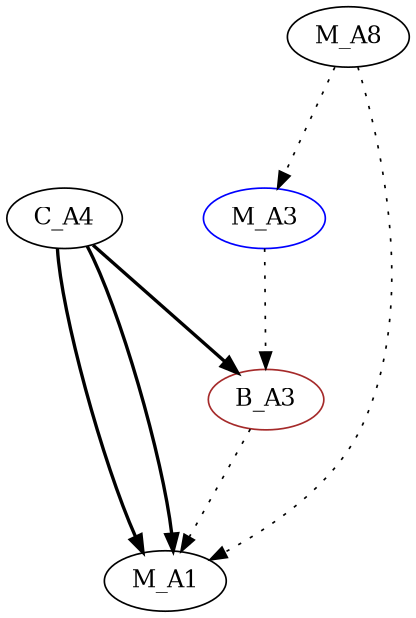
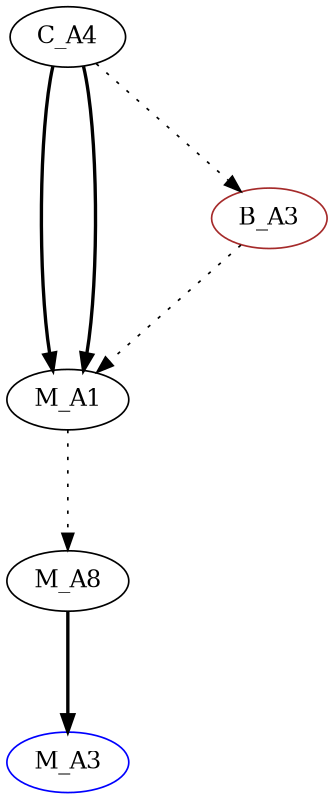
edge "M_A8" -> "M_A3": style dotted -> bold
edge "M_A3" -> "B_A3": removed
edge "C_A4" -> "B_A3": style bold -> dotted
edge "M_A8" -> "M_A1": reversed
